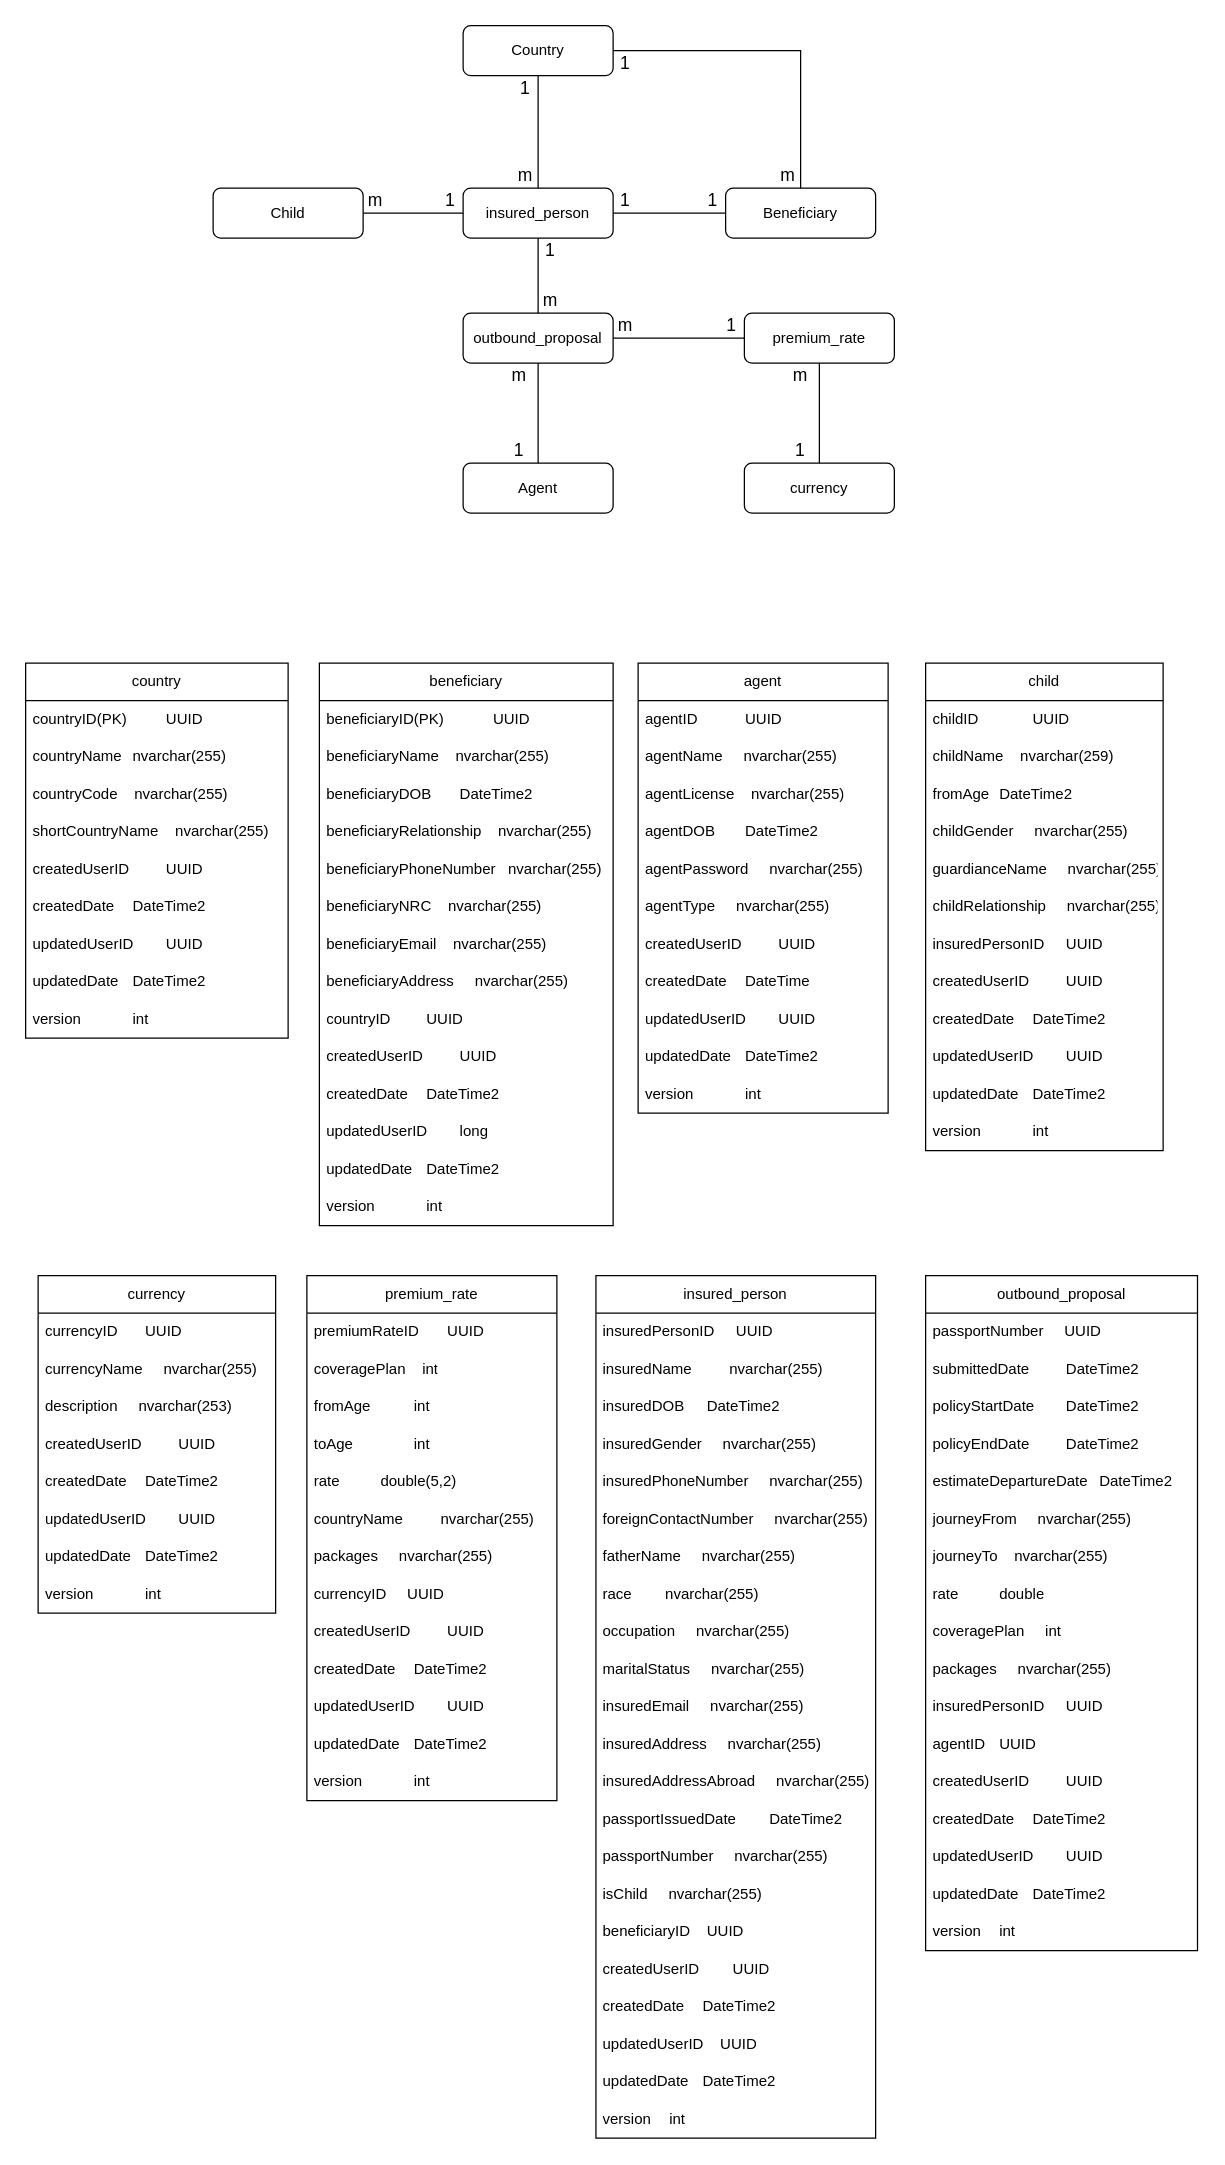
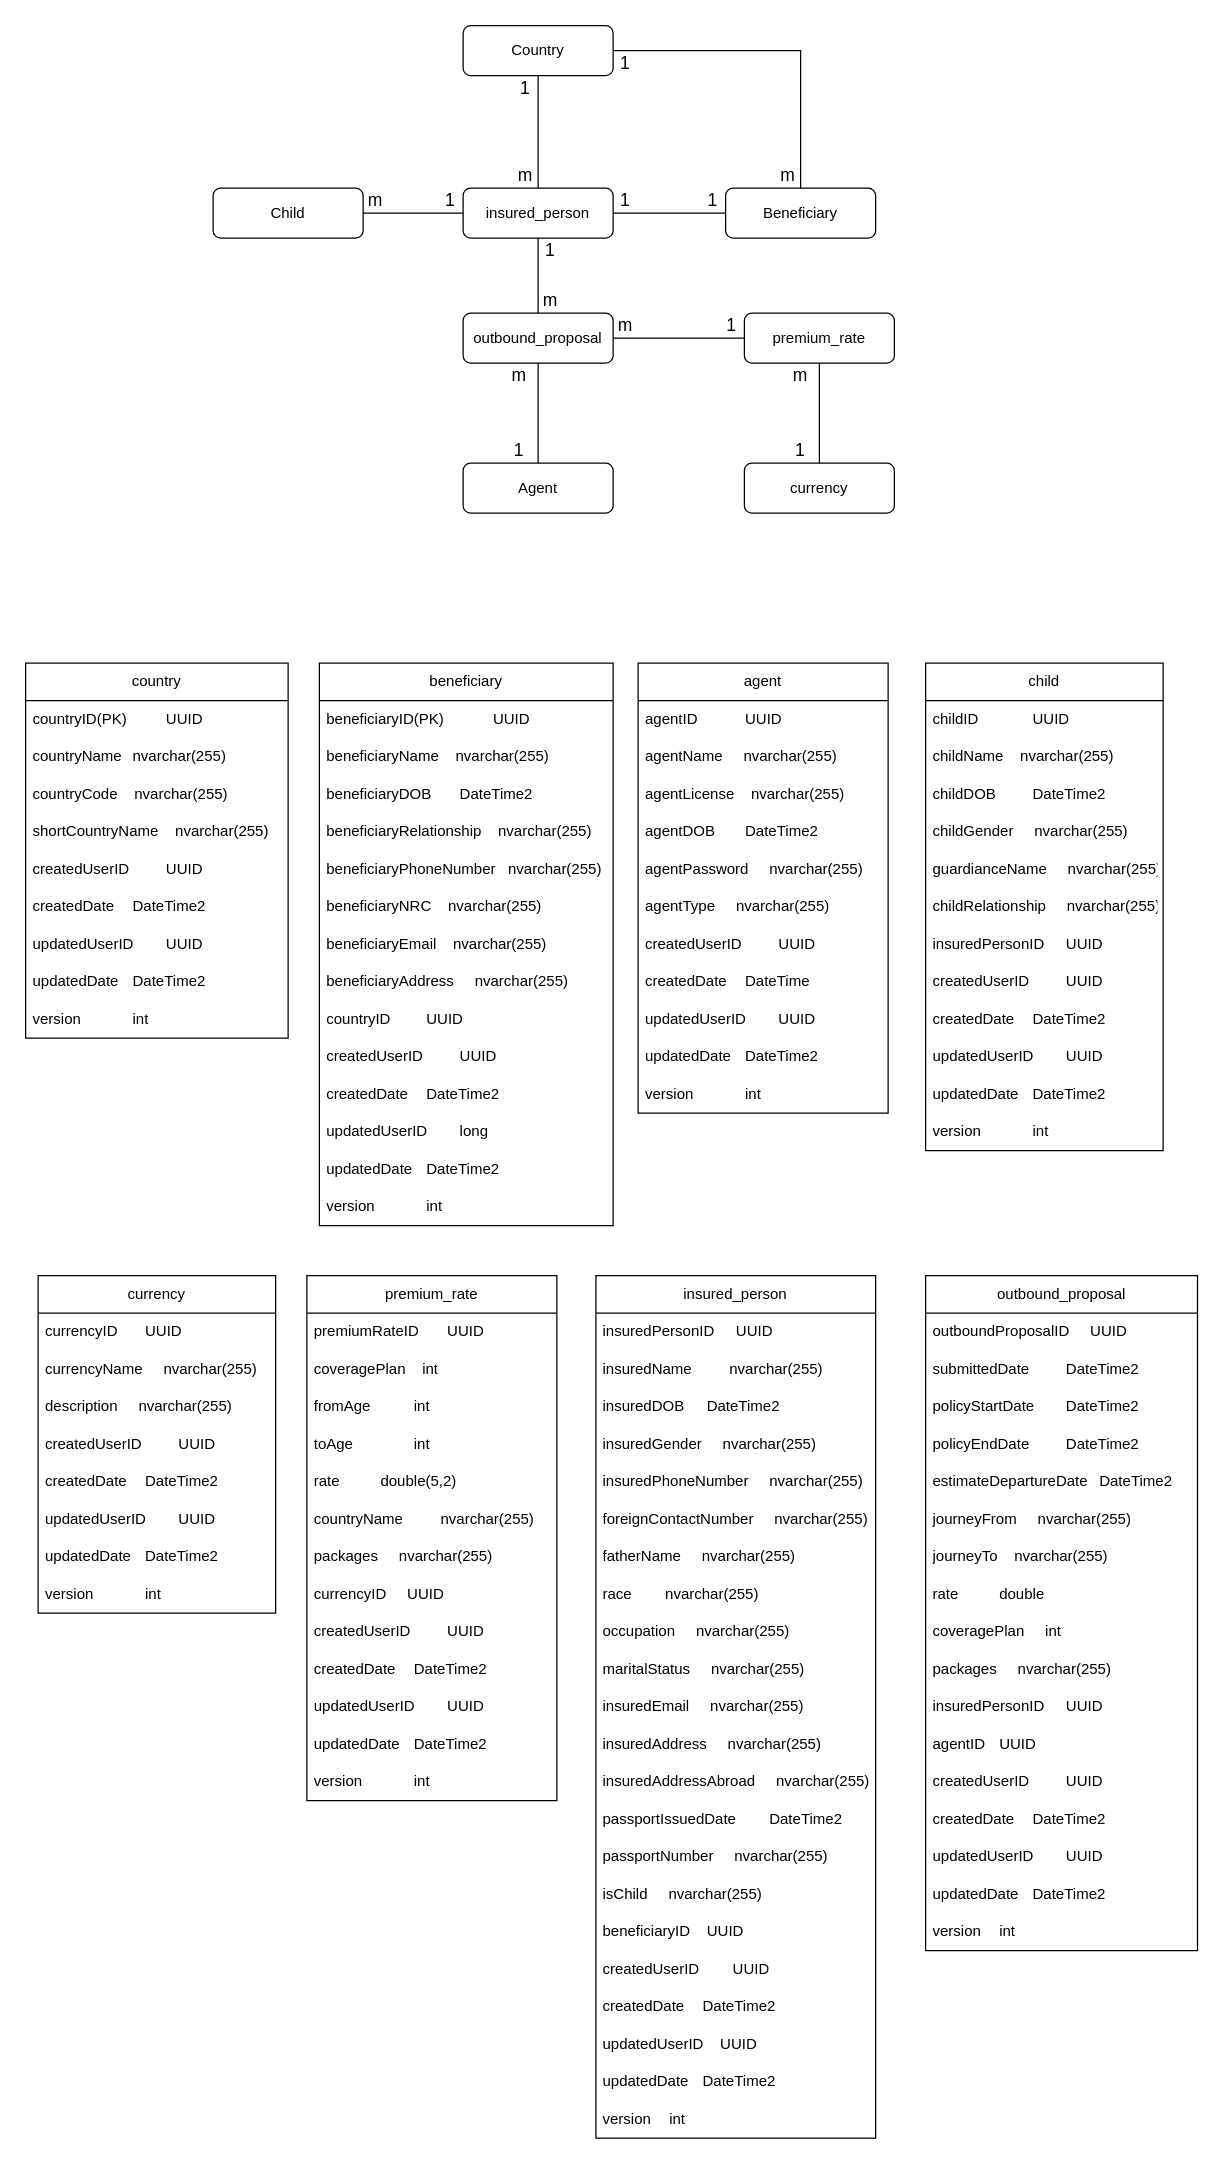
node "childName nvarchar(259)": label "childName nvarchar(259)" -> "childName nvarchar(255)"
node "fromAge DateTime2": label "fromAge DateTime2" -> "childDOB DateTime2"
node "passportNumber UUID": label "passportNumber UUID" -> "outboundProposalID UUID"
node "description nvarchar(253)": label "description nvarchar(253)" -> "description nvarchar(255)"
